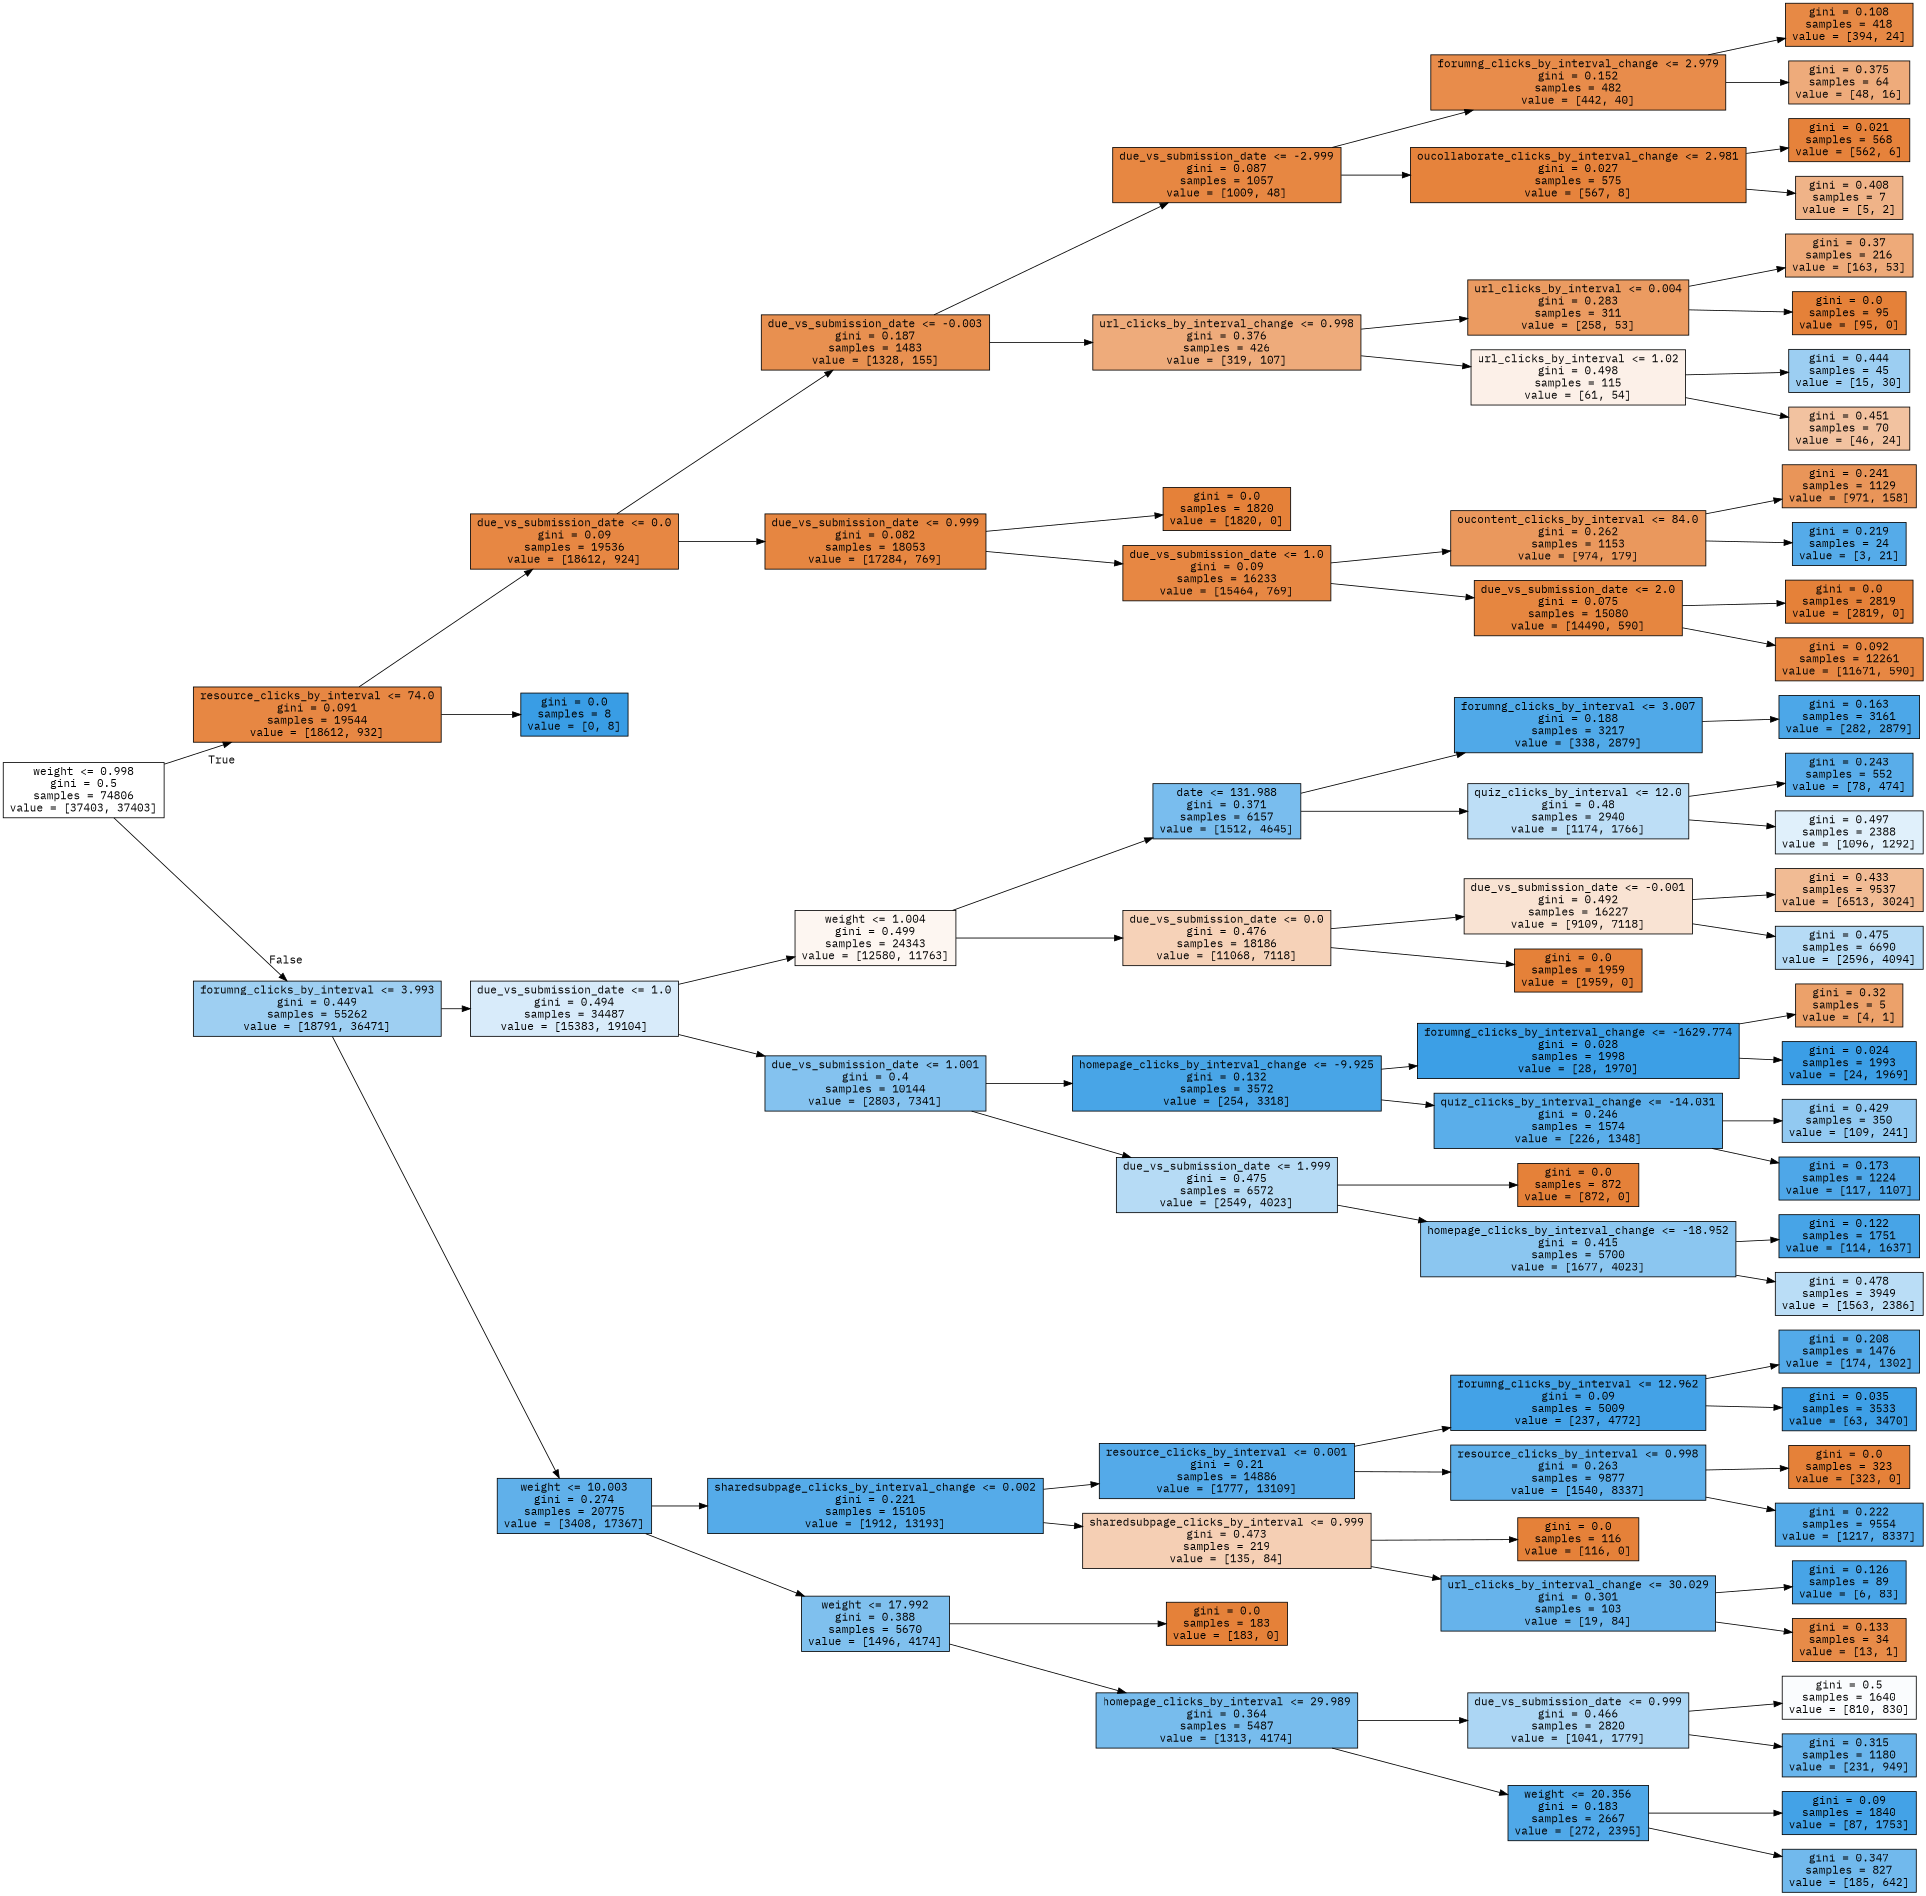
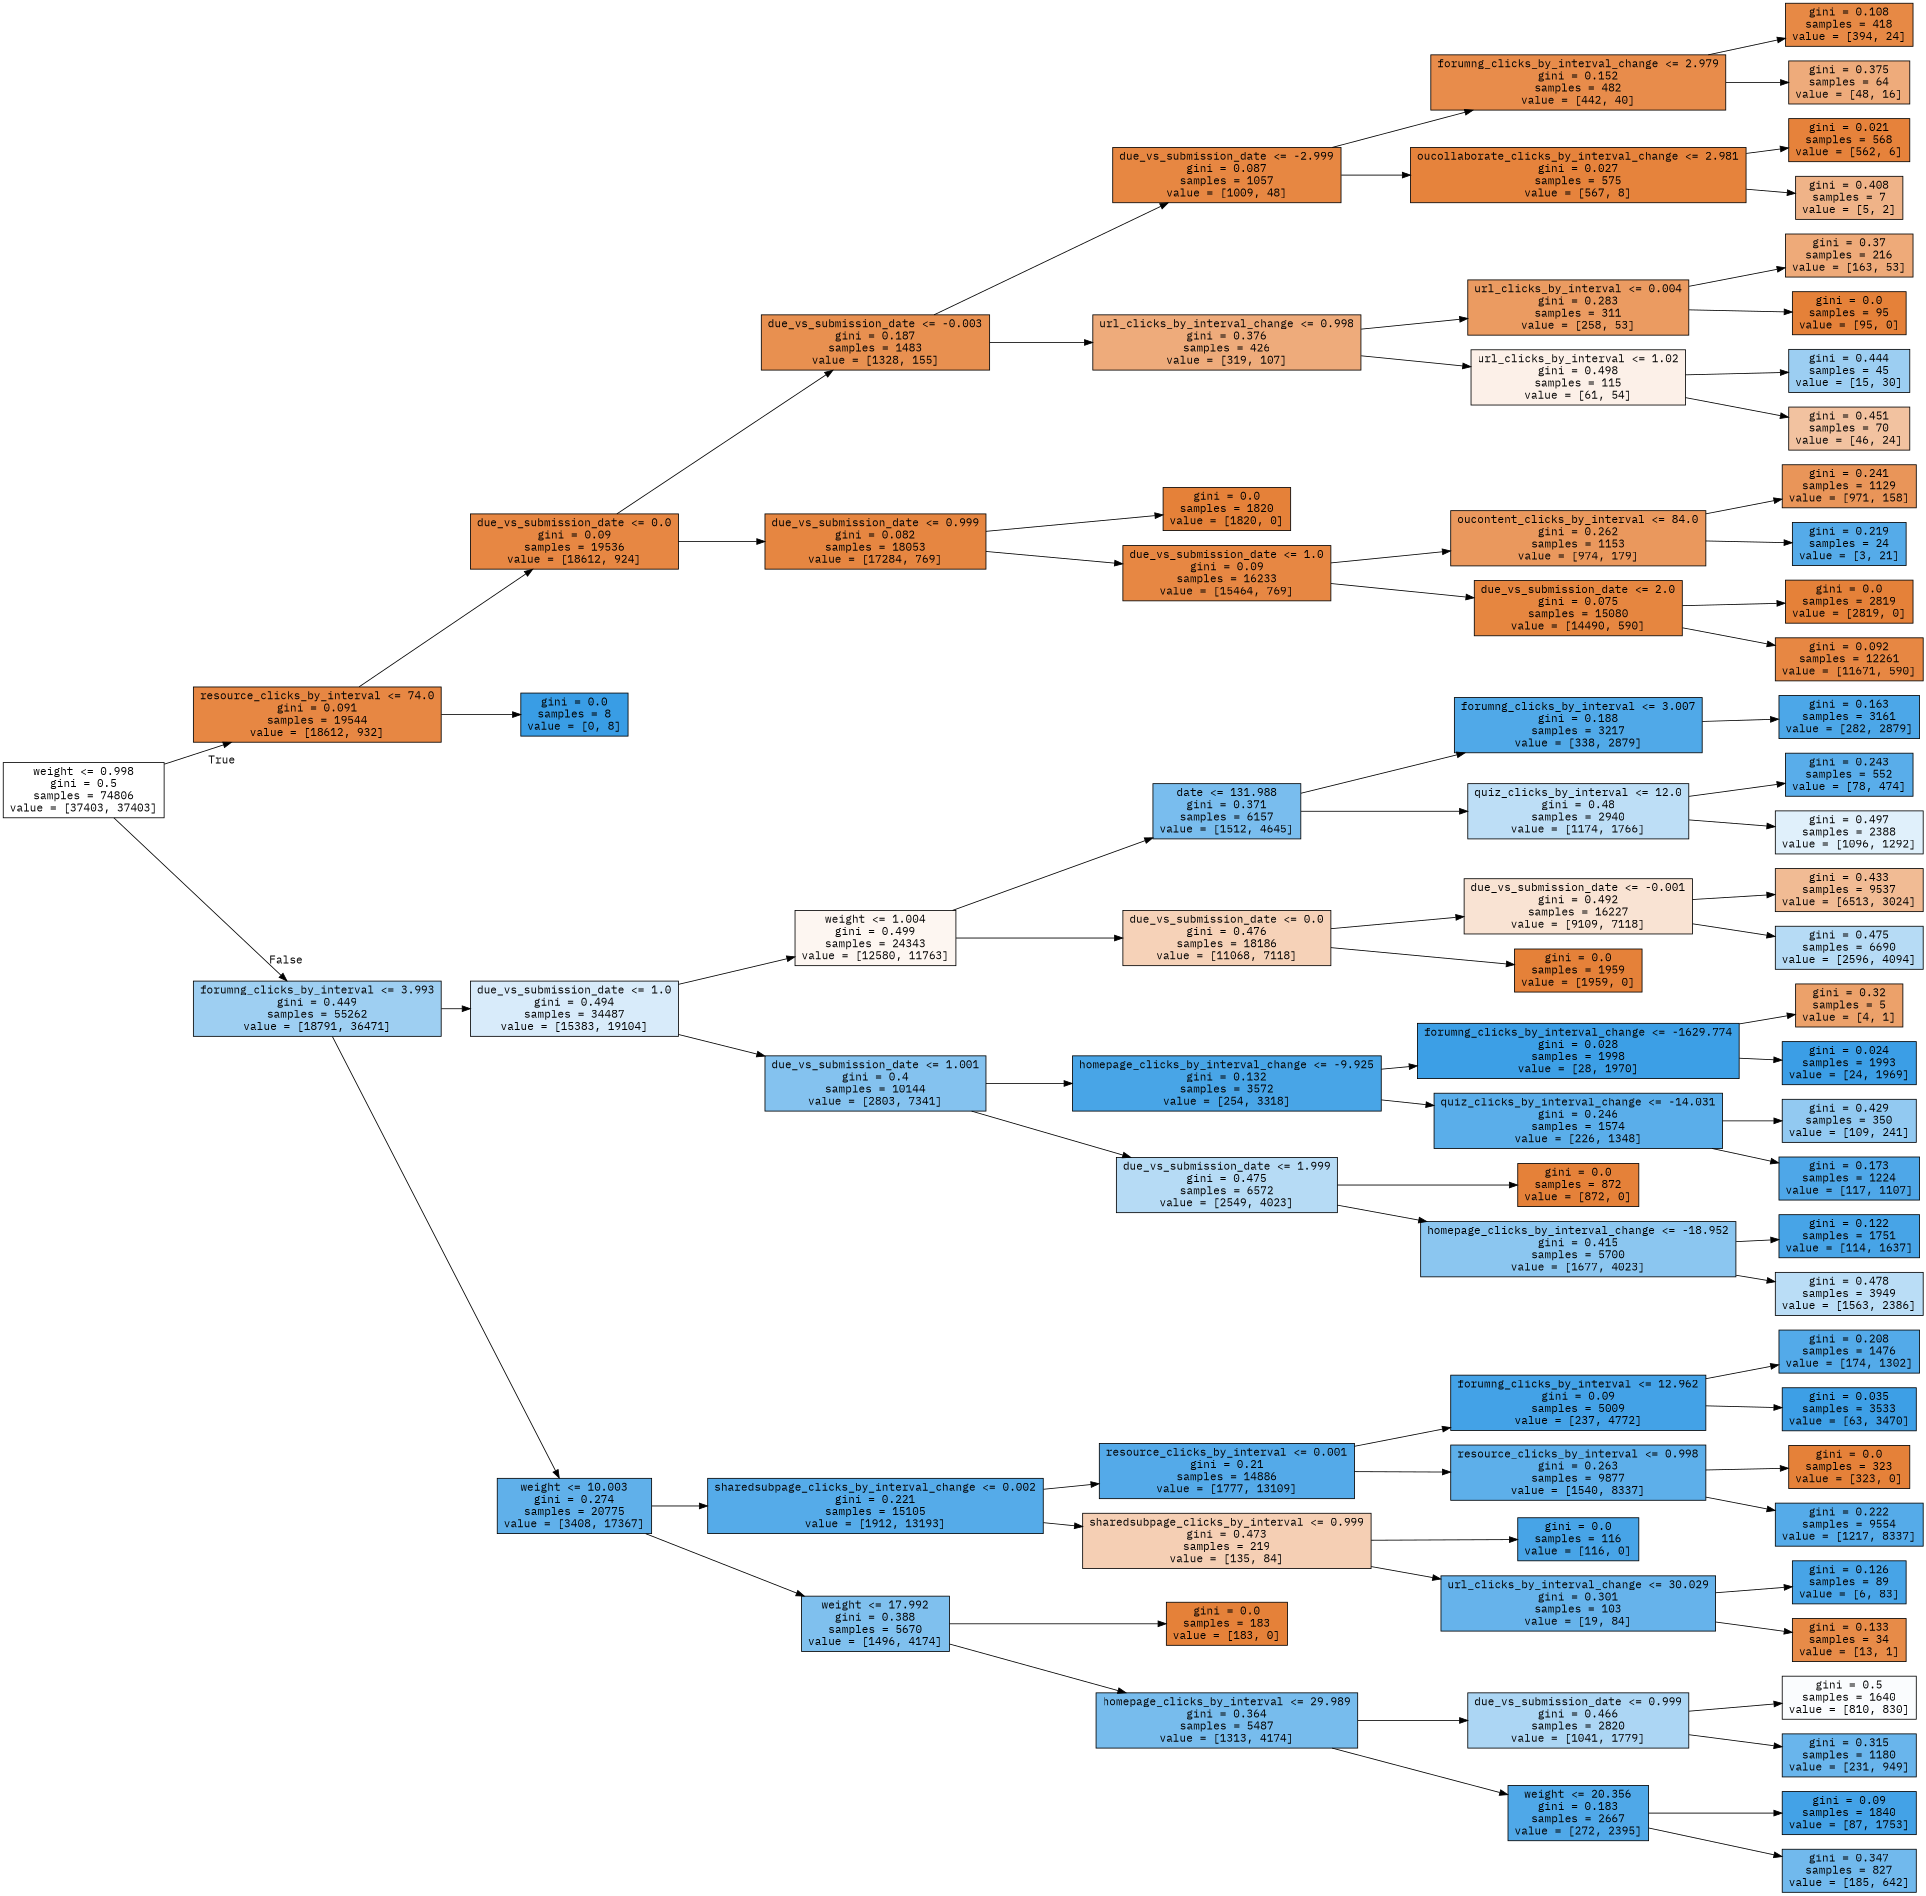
node "gini = 0.0 samples = 116 value = [116, 0]": fillcolor #e58139ff -> #399de5ed
